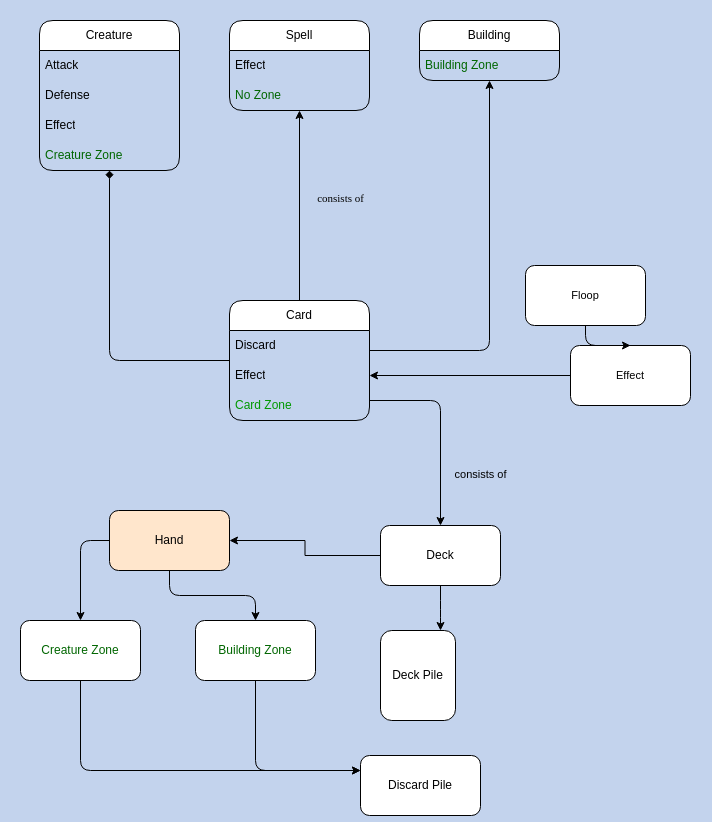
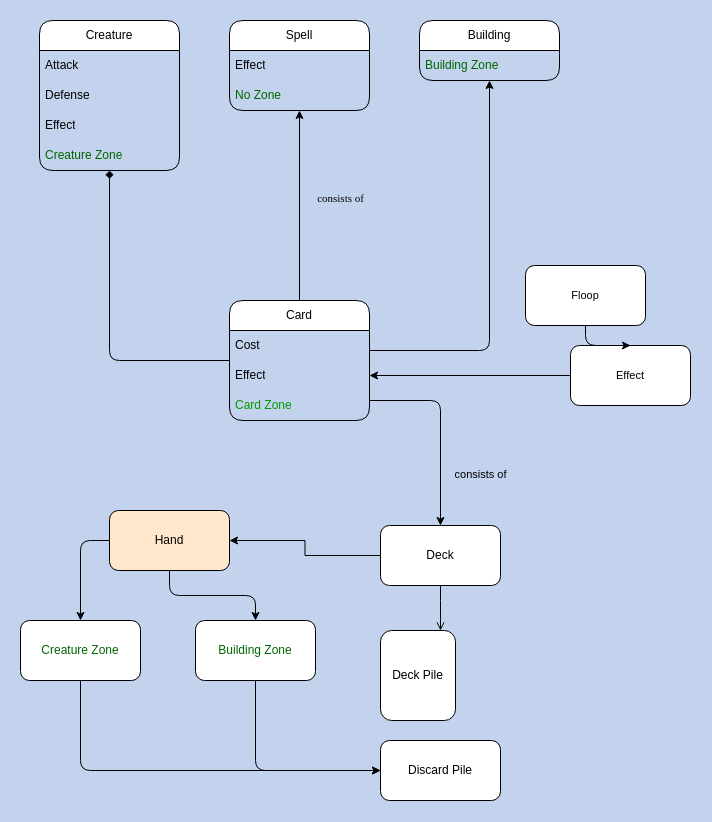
node "Discard": label "Discard" -> "Cost"
edge "Deck" -> "Deck Pile": arrowhead classic -> open
node "Discard Pile": moved (421, 786) -> (441, 771)
